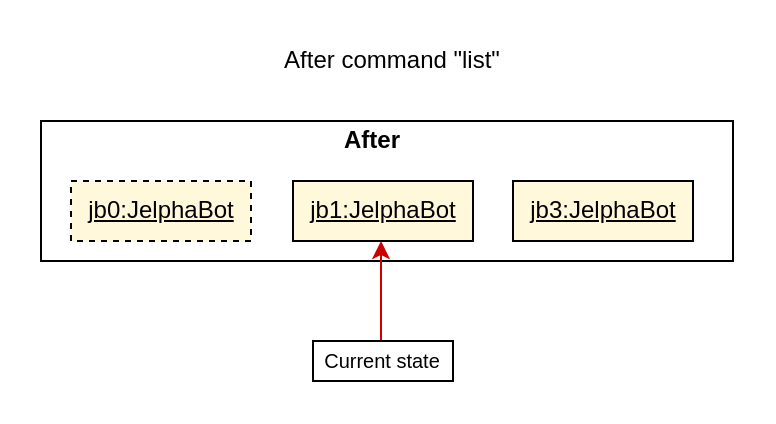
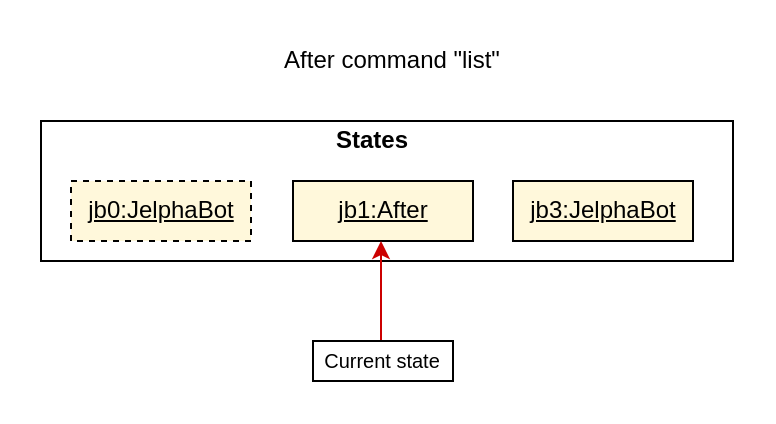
node "After": label "After" -> "States"
node "jb1:JelphaBot": label "jb1:JelphaBot" -> "jb1:After"
